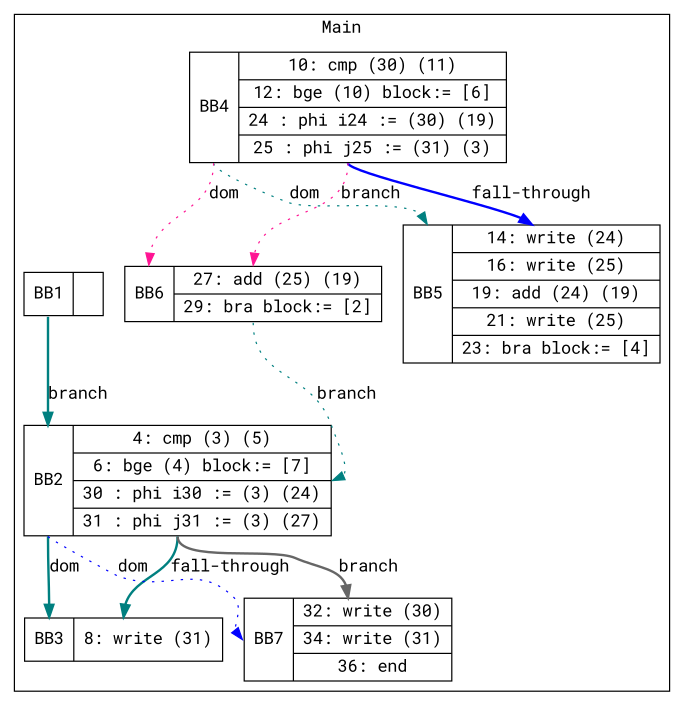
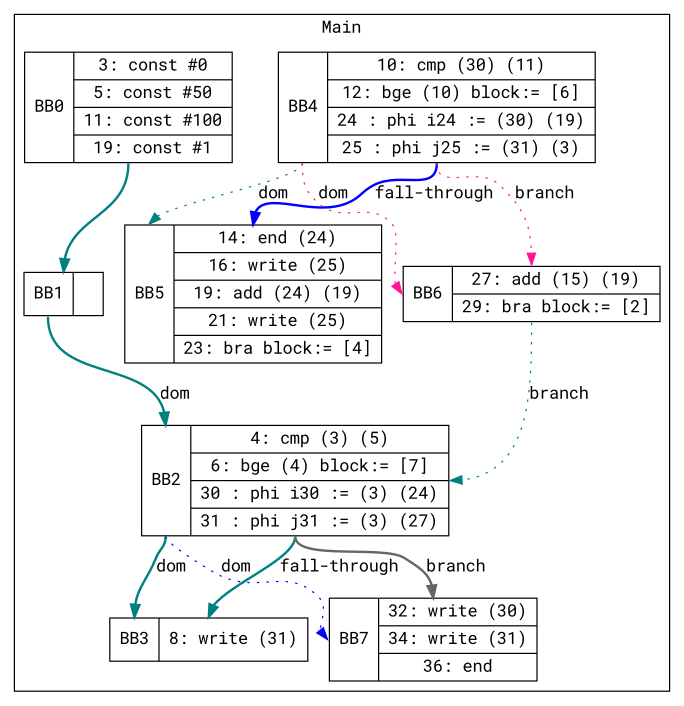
node "BB0": added
node "BB5": text "14: write (24)" -> "14: end (24)"
node "BB6": text "27: add (25) (19)" -> "27: add (15) (19)"
edge "BB1" -> "BB2": label "branch" -> "dom"
